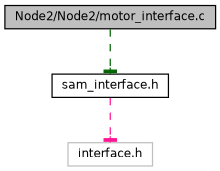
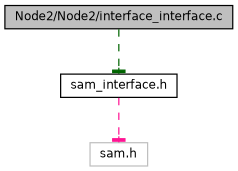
node "Node2/Node2/motor_interface.c": label "Node2/Node2/motor_interface.c" -> "Node2/Node2/interface_interface.c"
node "interface.h": label "interface.h" -> "sam.h"
